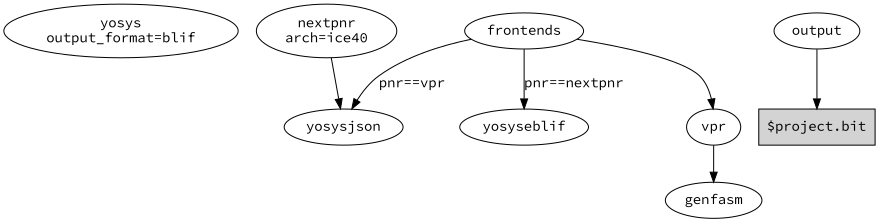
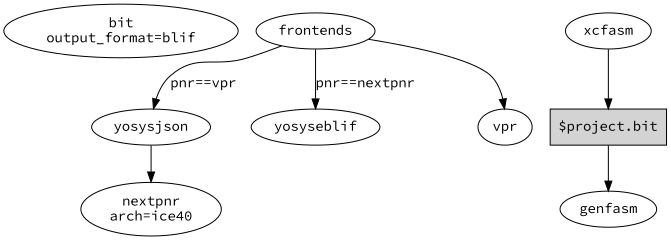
node "yosys output_format=blif": label "yosys output_format=blif" -> "bit output_format=blif"
node "output": label "output" -> "xcfasm"
edge "nextpnr arch=ice40" -> "yosysjson": reversed
edge "vpr" -> "genfasm": now "$project.bit" -> "genfasm"
